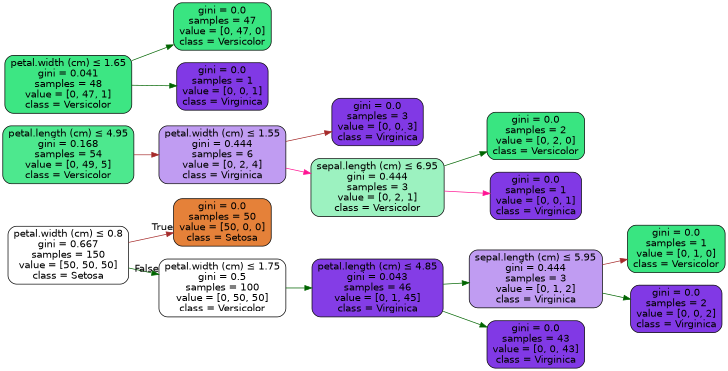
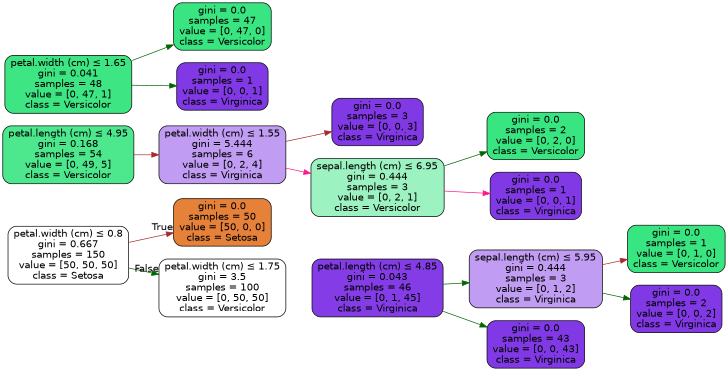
node "petal.width (cm) ≤ 1.55": text "gini = 0.444" -> "gini = 5.444"
node "petal.width (cm) ≤ 1.75": text "gini = 0.5" -> "gini = 3.5"
edge "petal.width (cm) ≤ 1.75" -> "petal.length (cm) ≤ 4.85": removed
